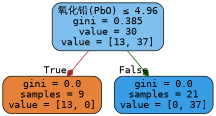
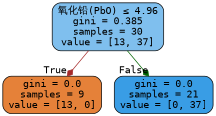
node "氧化铅(PbO) ≤ 4.96": text "value = 30" -> "samples = 30"
